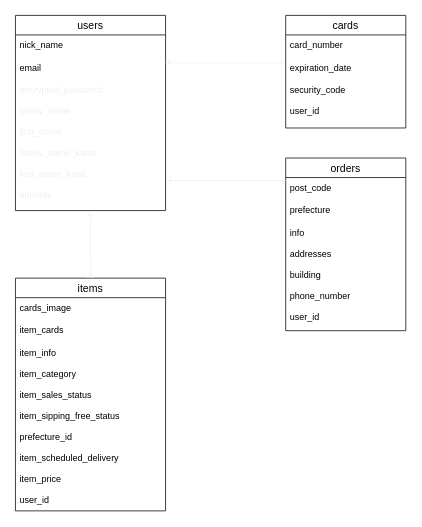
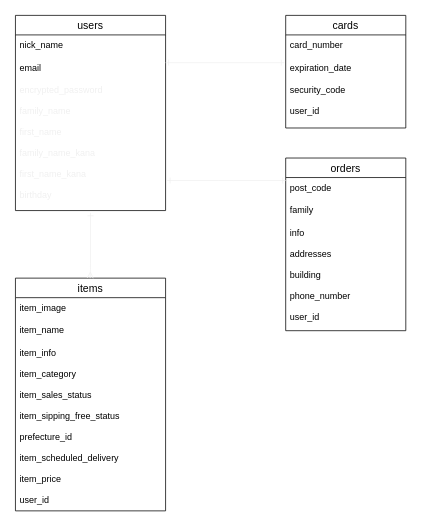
node "prefecture": label "prefecture" -> "family"
node "cards_image": label "cards_image" -> "item_image"
node "item_cards": label "item_cards" -> "item_name"
